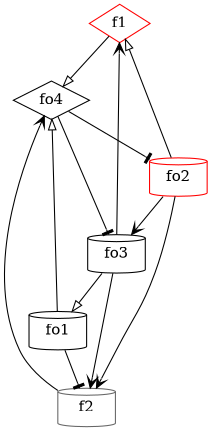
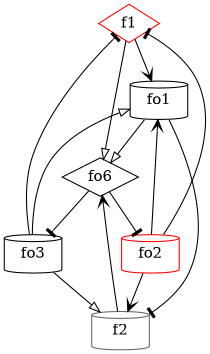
edge "f1" -> "fo1": added
node "fo4": label "fo4" -> "fo6"
edge "fo2" -> "f1": arrowhead onormal -> tee
edge "fo3" -> "f1": arrowhead vee -> tee
edge "fo2" -> "fo3": now "fo2" -> "fo1"
edge "fo3" -> "f2": arrowhead vee -> onormal
